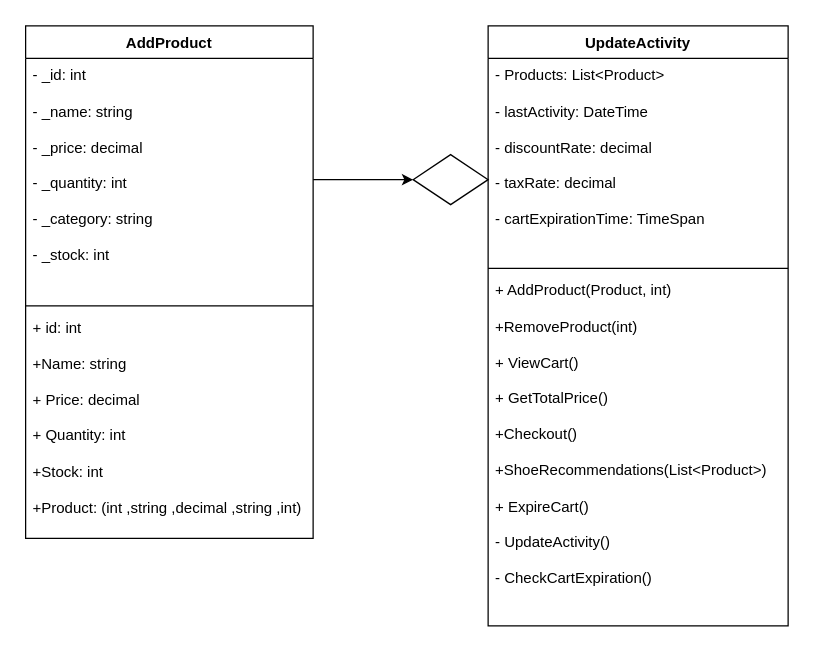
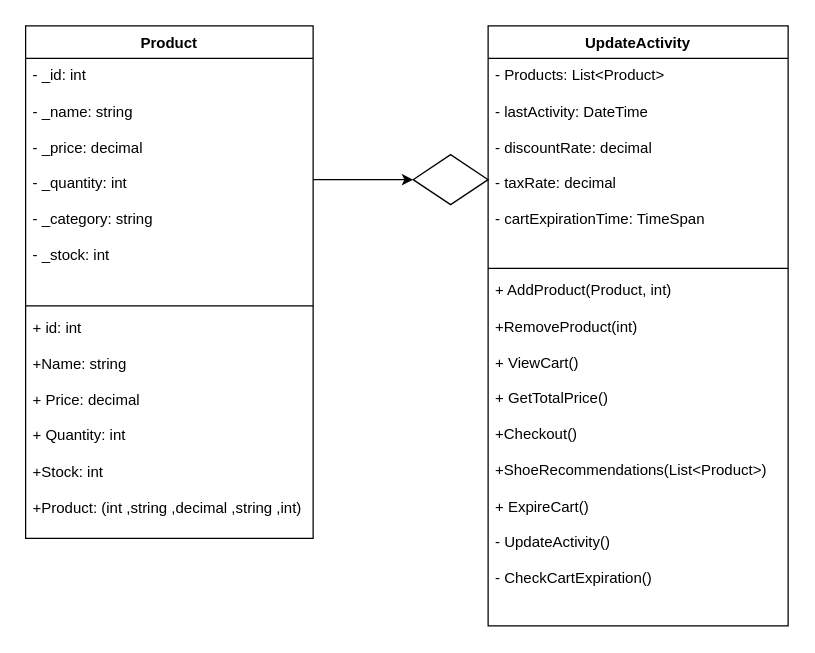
node "AddProduct": label "AddProduct" -> "Product"
